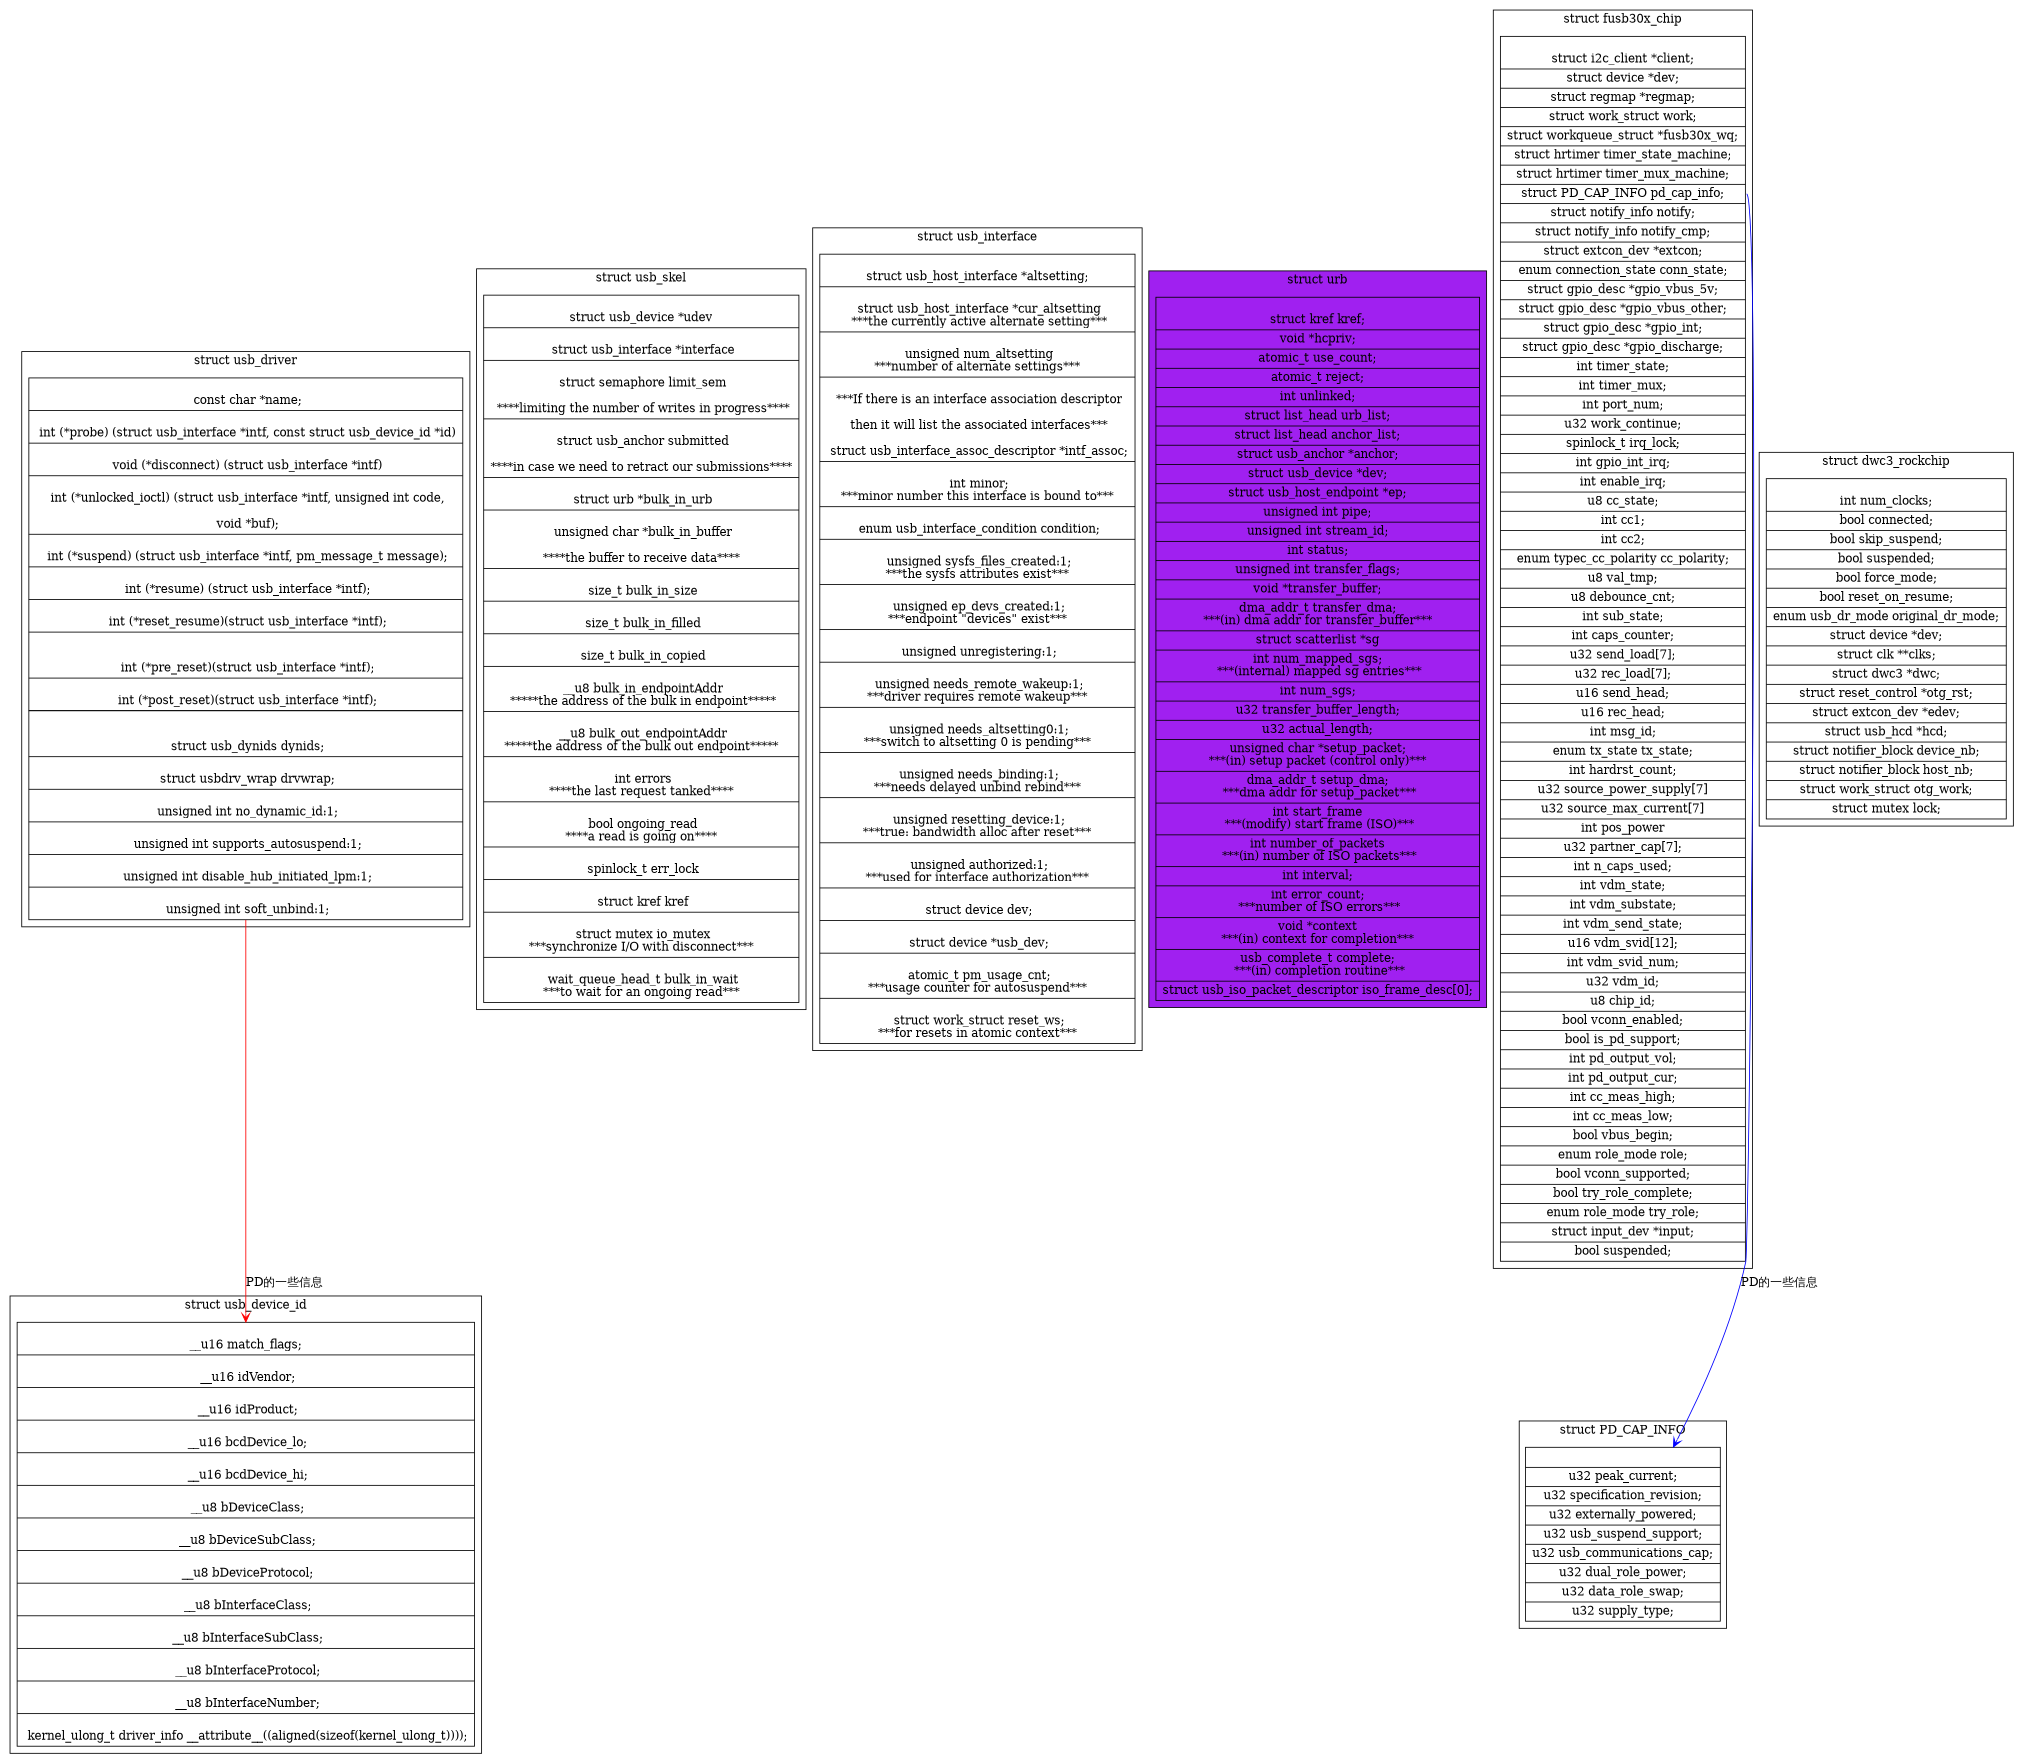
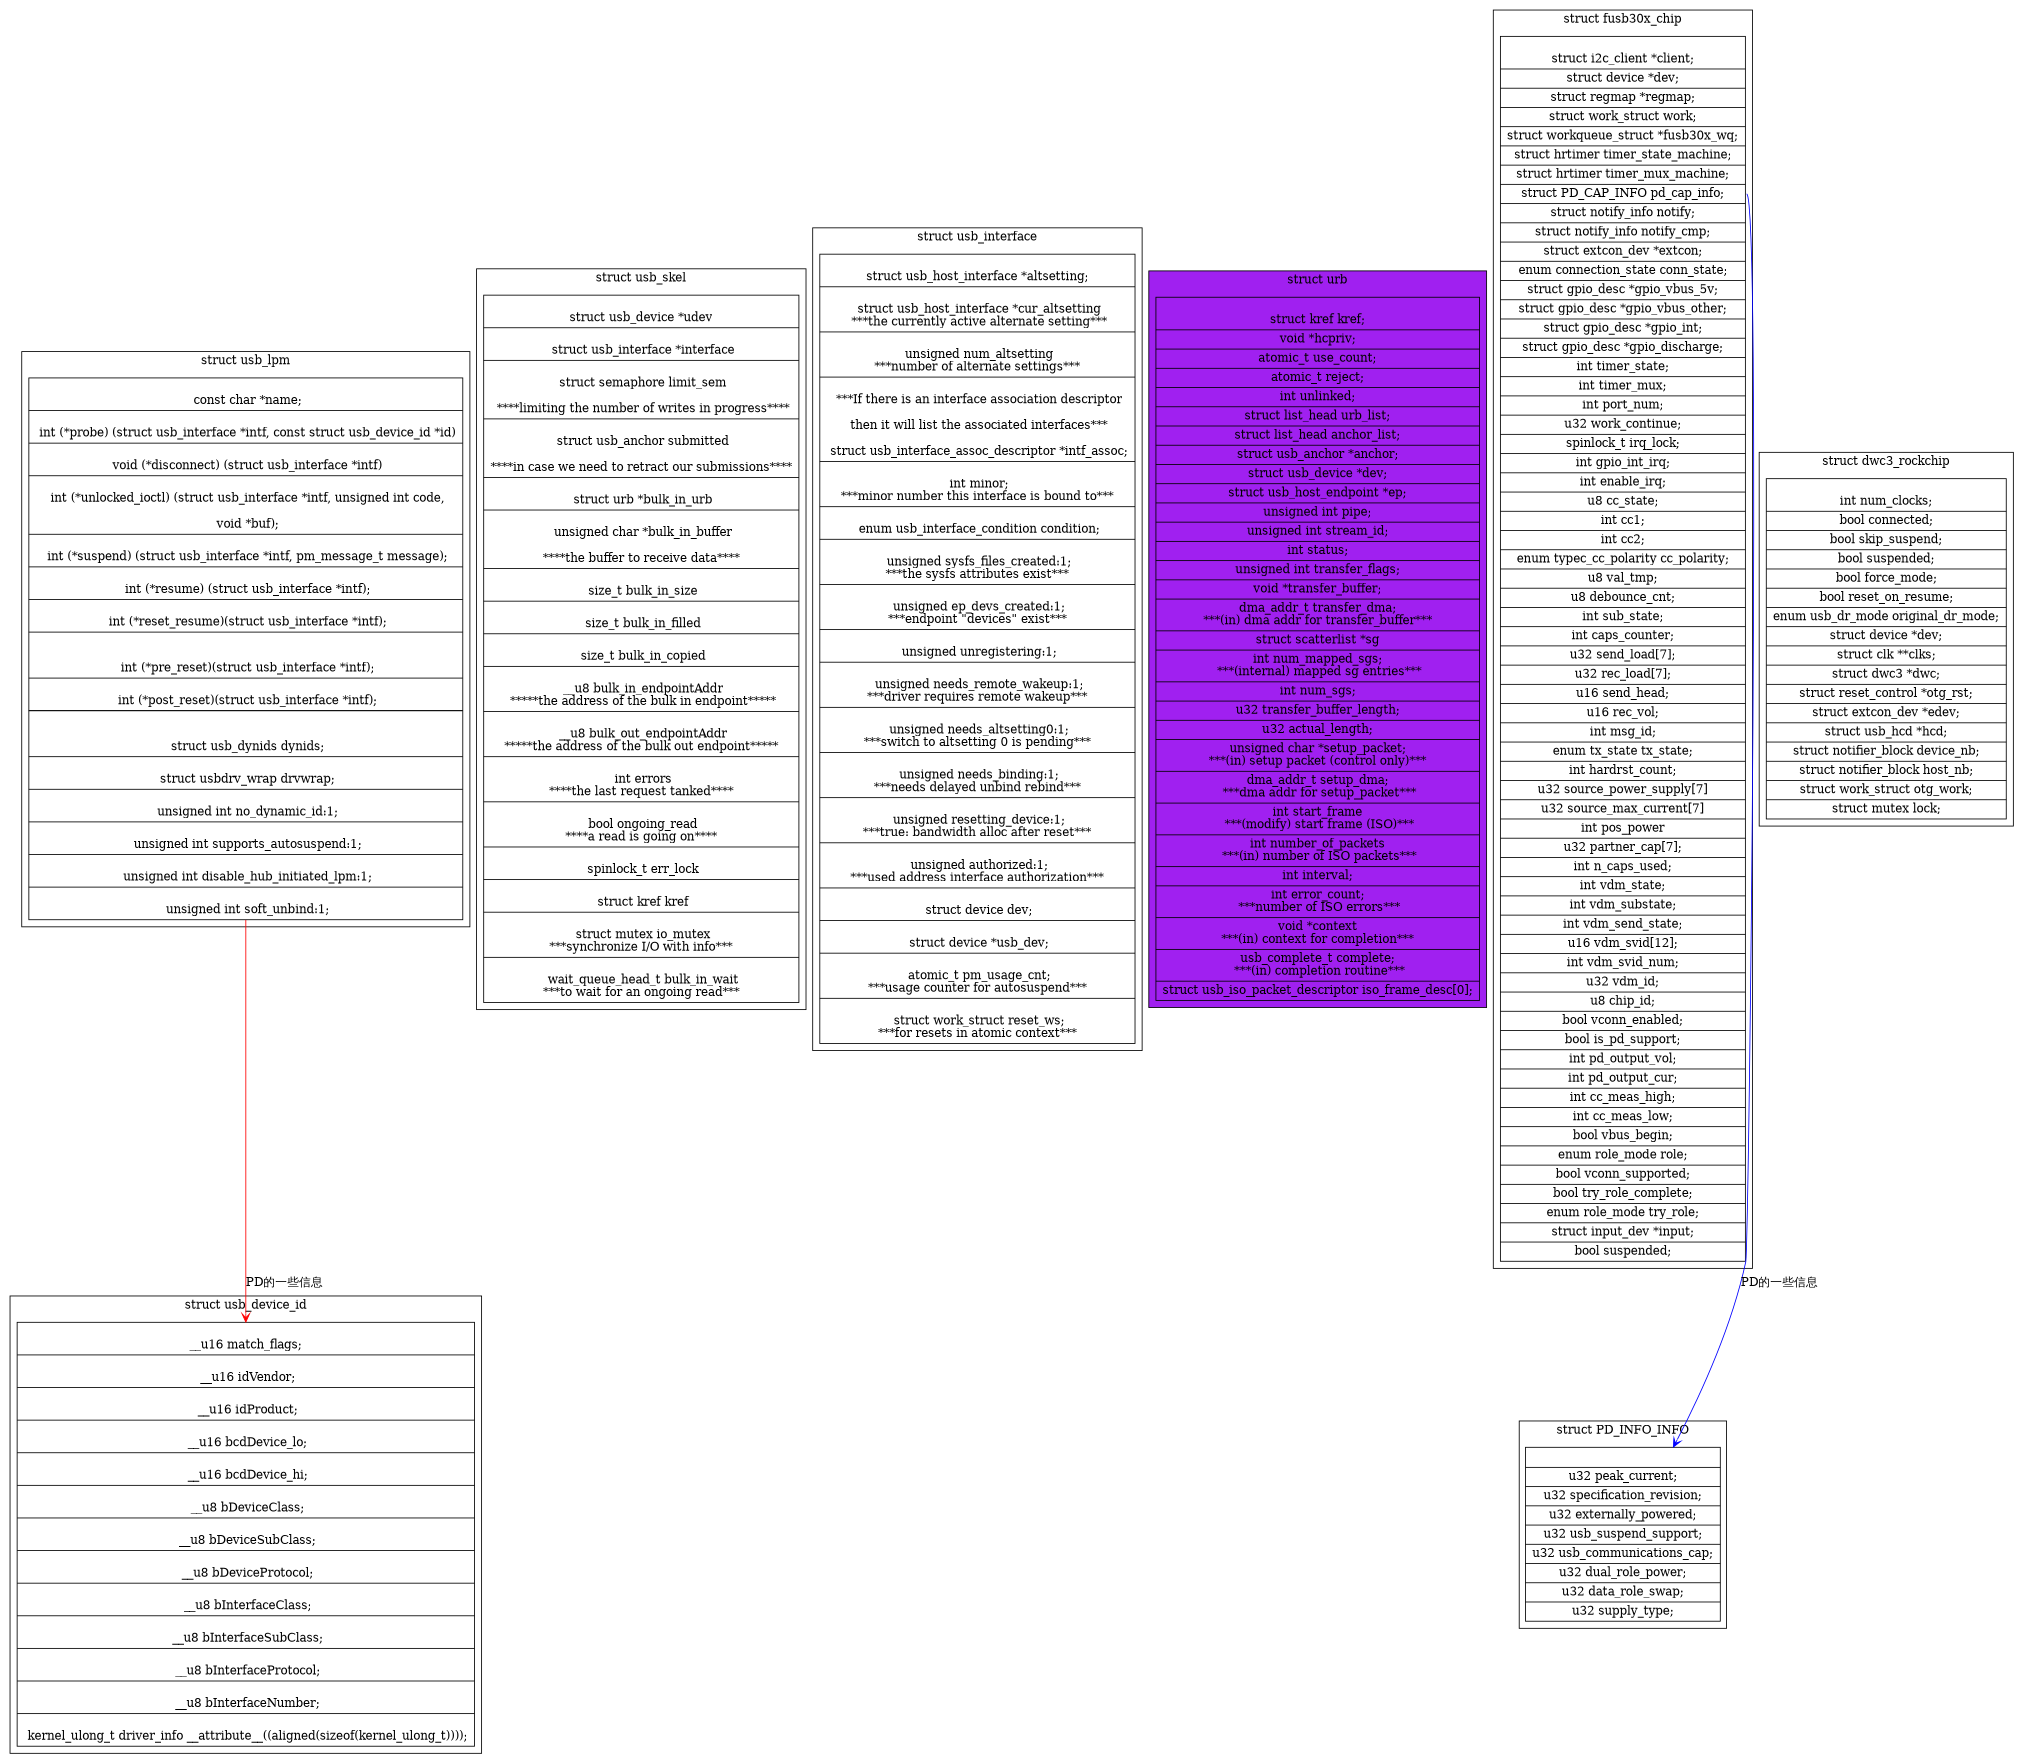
cluster "struct usb_driver": label "struct usb_driver" -> "struct usb_lpm"
node "struct i2c_client *client;": text "u16 rec_head;" -> "u16 rec_vol;"
node "struct usb_host_interface *altsetting;": text "***used for interface authorization***" -> "***used address interface authorization***"
node "struct usb_device *udev": text "***synchronize I/O with disconnect***" -> "***synchronize I/O with info***"
cluster "struct PD_CAP_INFO": label "struct PD_CAP_INFO" -> "struct PD_INFO_INFO"
